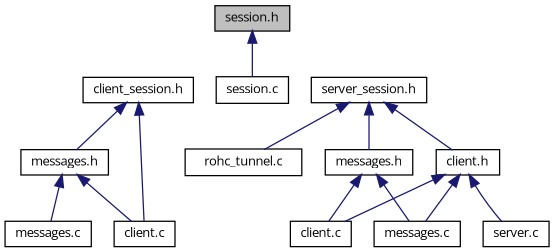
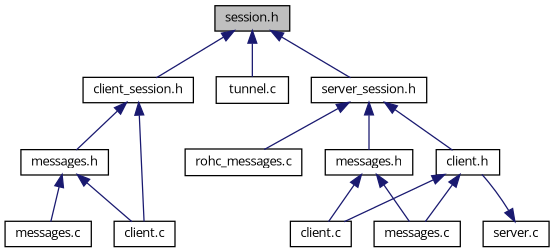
edge "client_session.h" -> "session.h": added
edge "server_session.h" -> "session.h": added
node "session.c": label "session.c" -> "tunnel.c"
node "rohc_tunnel.c": label "rohc_tunnel.c" -> "rohc_messages.c"
edge "server.c" -> "client.h": reversed
